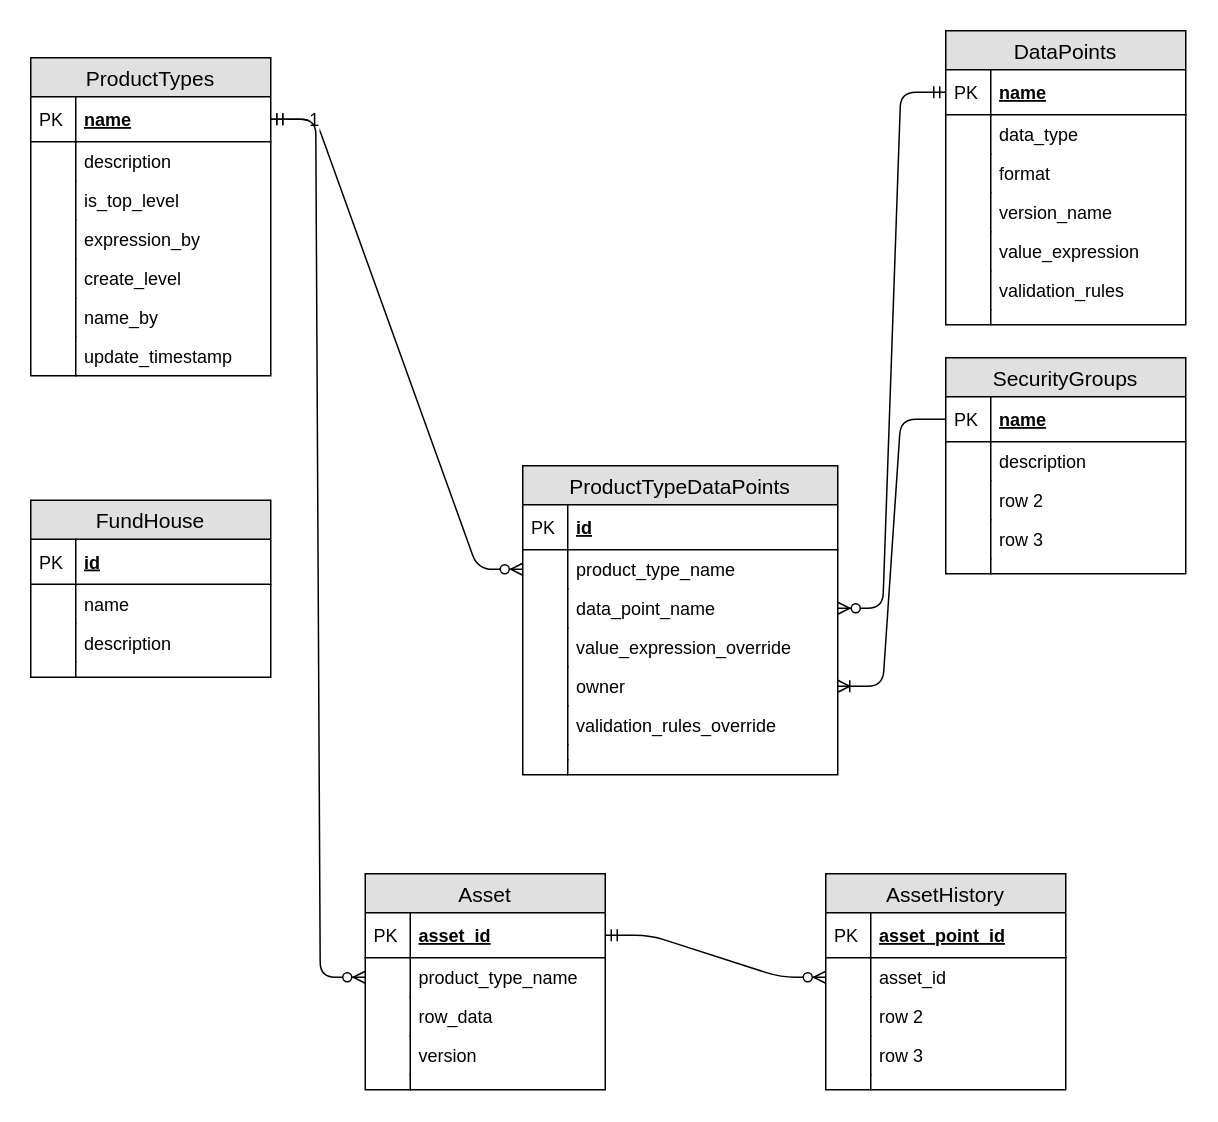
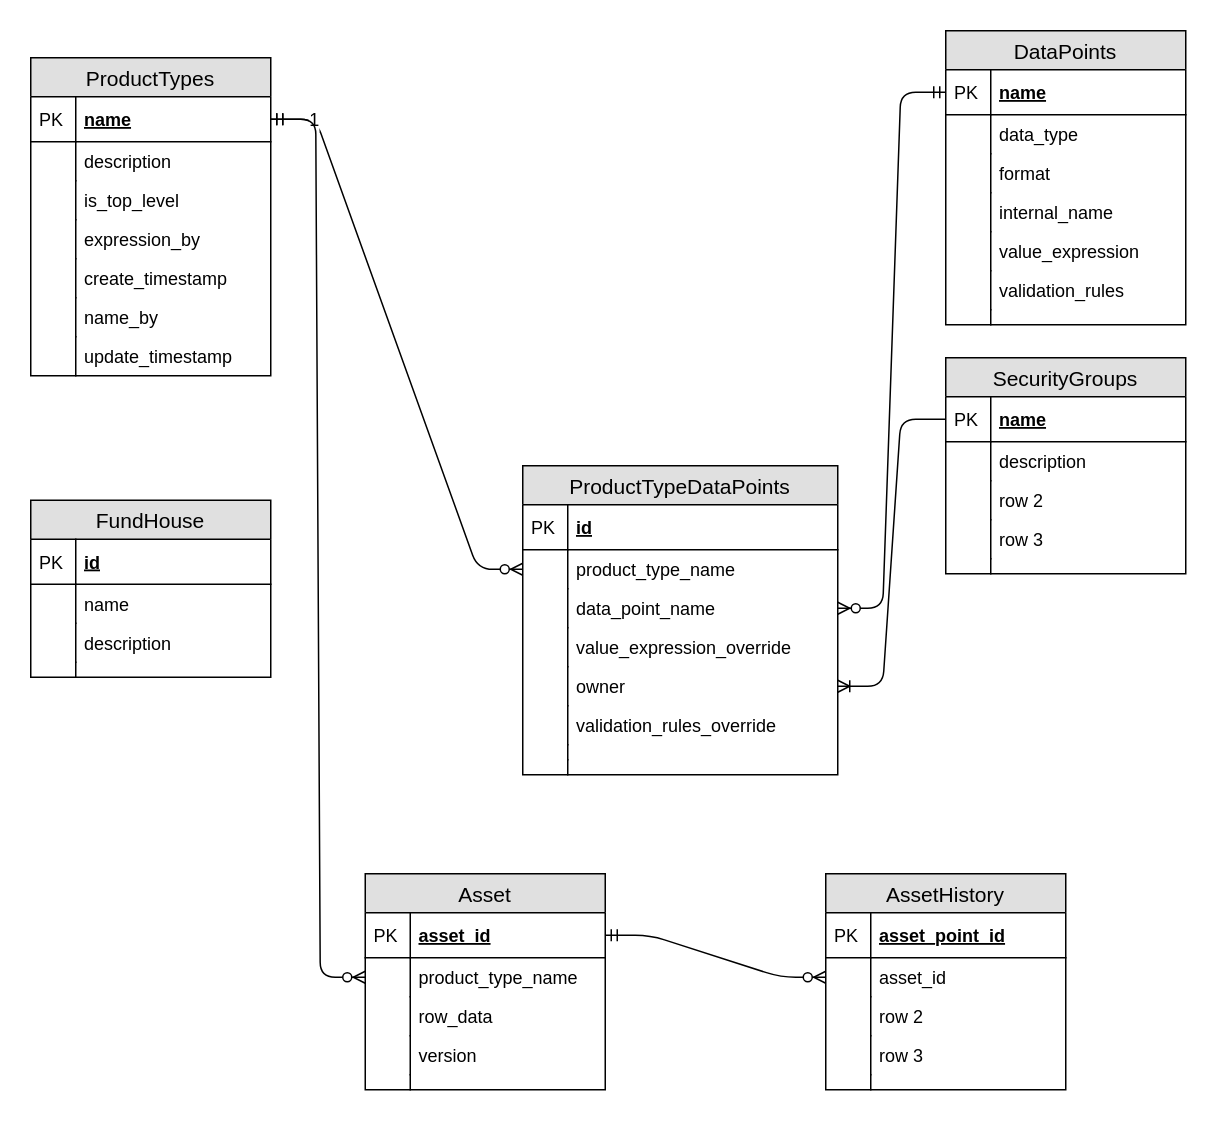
node "version_name": label "version_name" -> "internal_name"
node "create_level": label "create_level" -> "create_timestamp"
